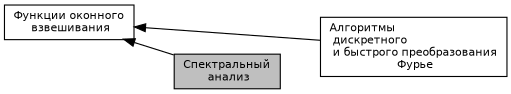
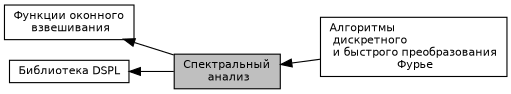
edge "Алгоритмы дискретного и быстрого преобразования Фурье" -> "Функции оконного взвешивания": now "Алгоритмы дискретного и быстрого преобразования Фурье" -> "Спектральный анализ"
node "Библиотека DSPL": added
